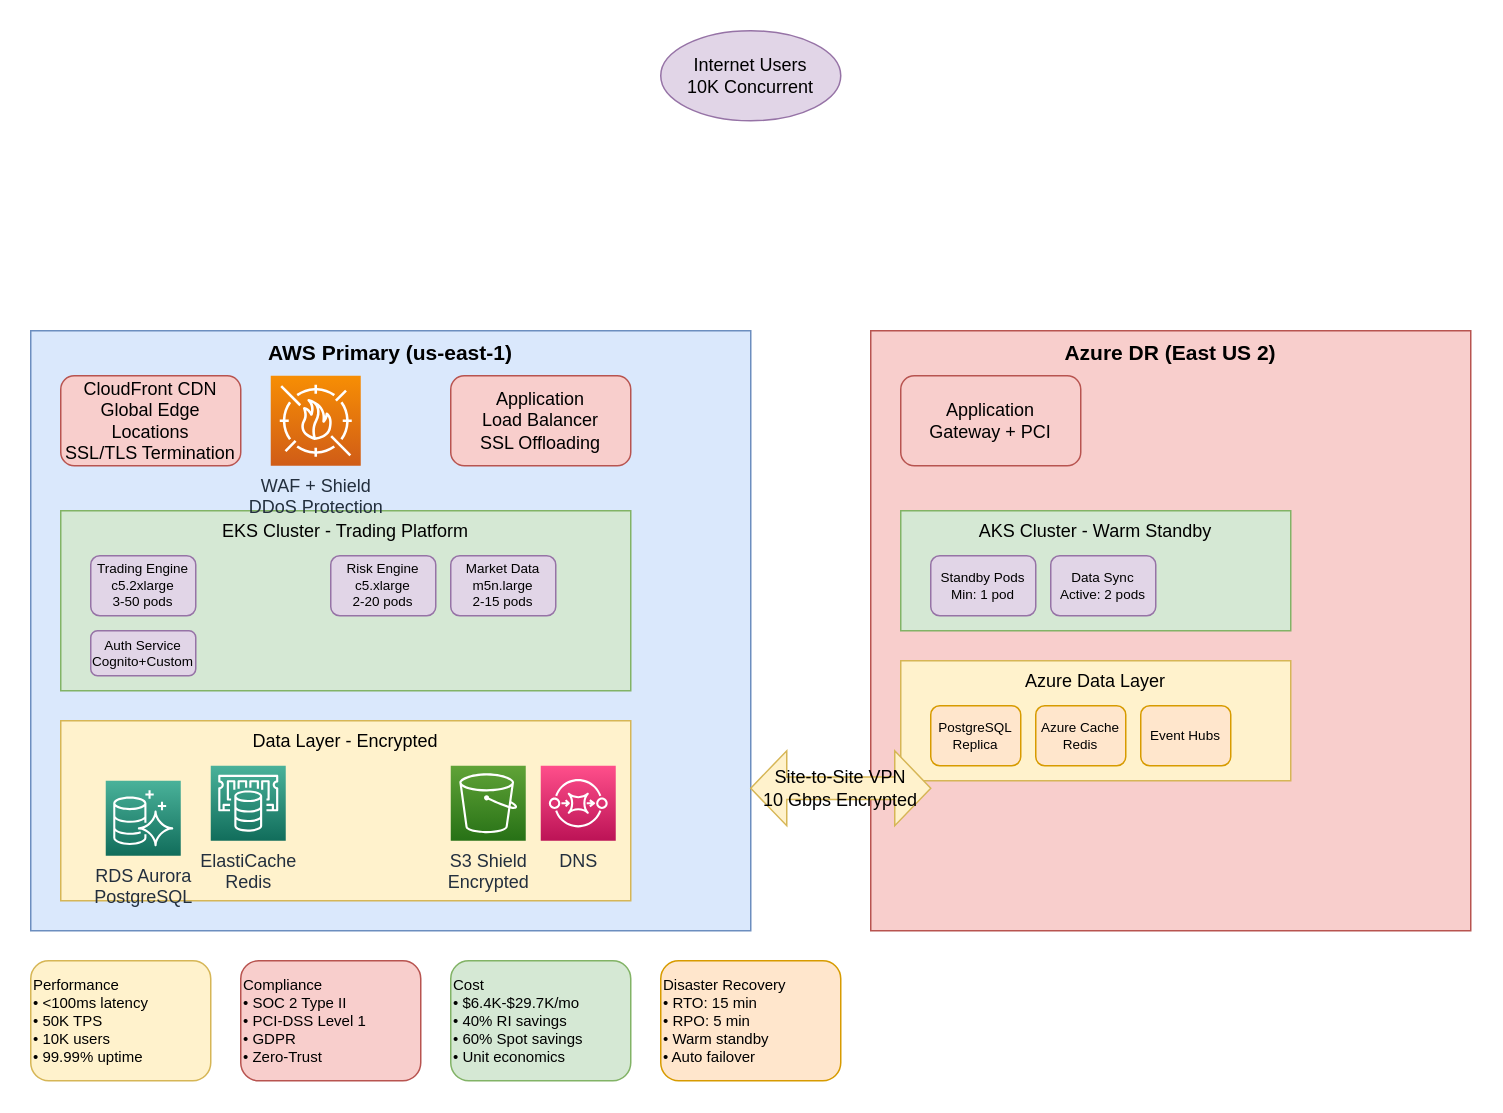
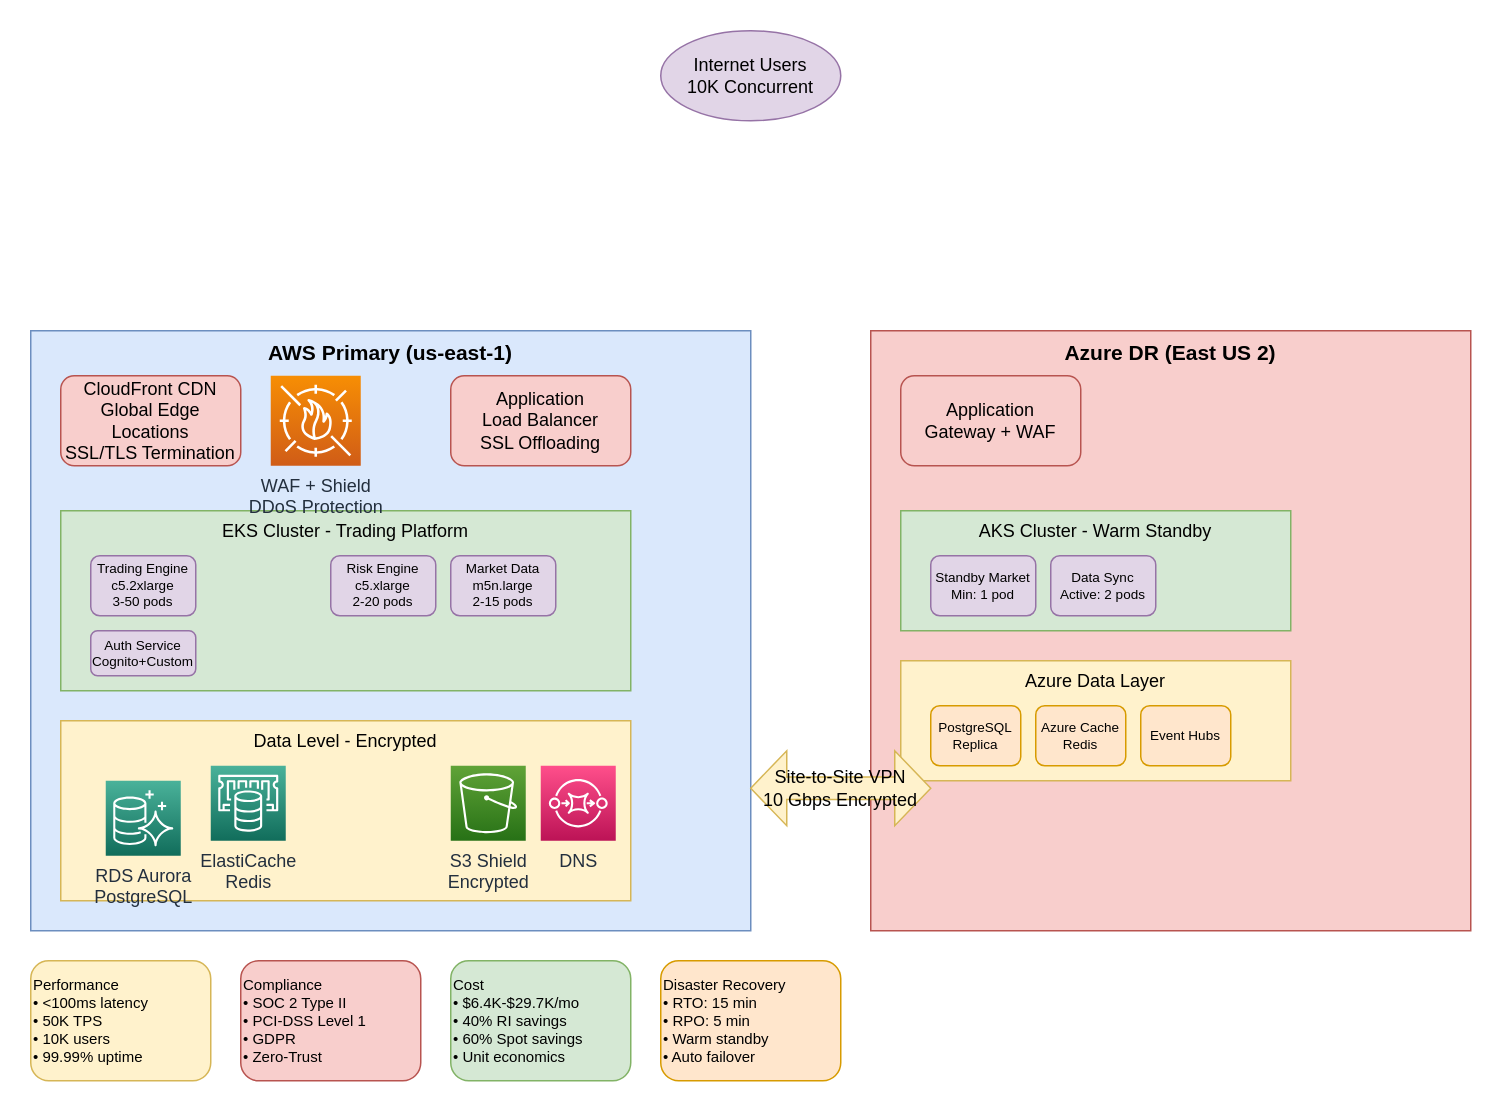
node "Application Gateway + PCI": label "Application Gateway + PCI" -> "Application Gateway + WAF"
node "Standby Pods Min: 1 pod": label "Standby Pods Min: 1 pod" -> "Standby Market Min: 1 pod"
node "Data Layer - Encrypted": label "Data Layer - Encrypted" -> "Data Level - Encrypted"
